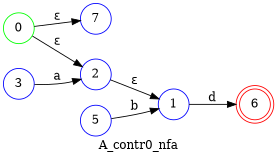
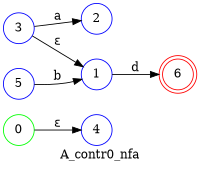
node "7": label "7" -> "4"
edge "0" -> "2": removed, label "ε"
edge "2" -> "1": now "3" -> "1"
